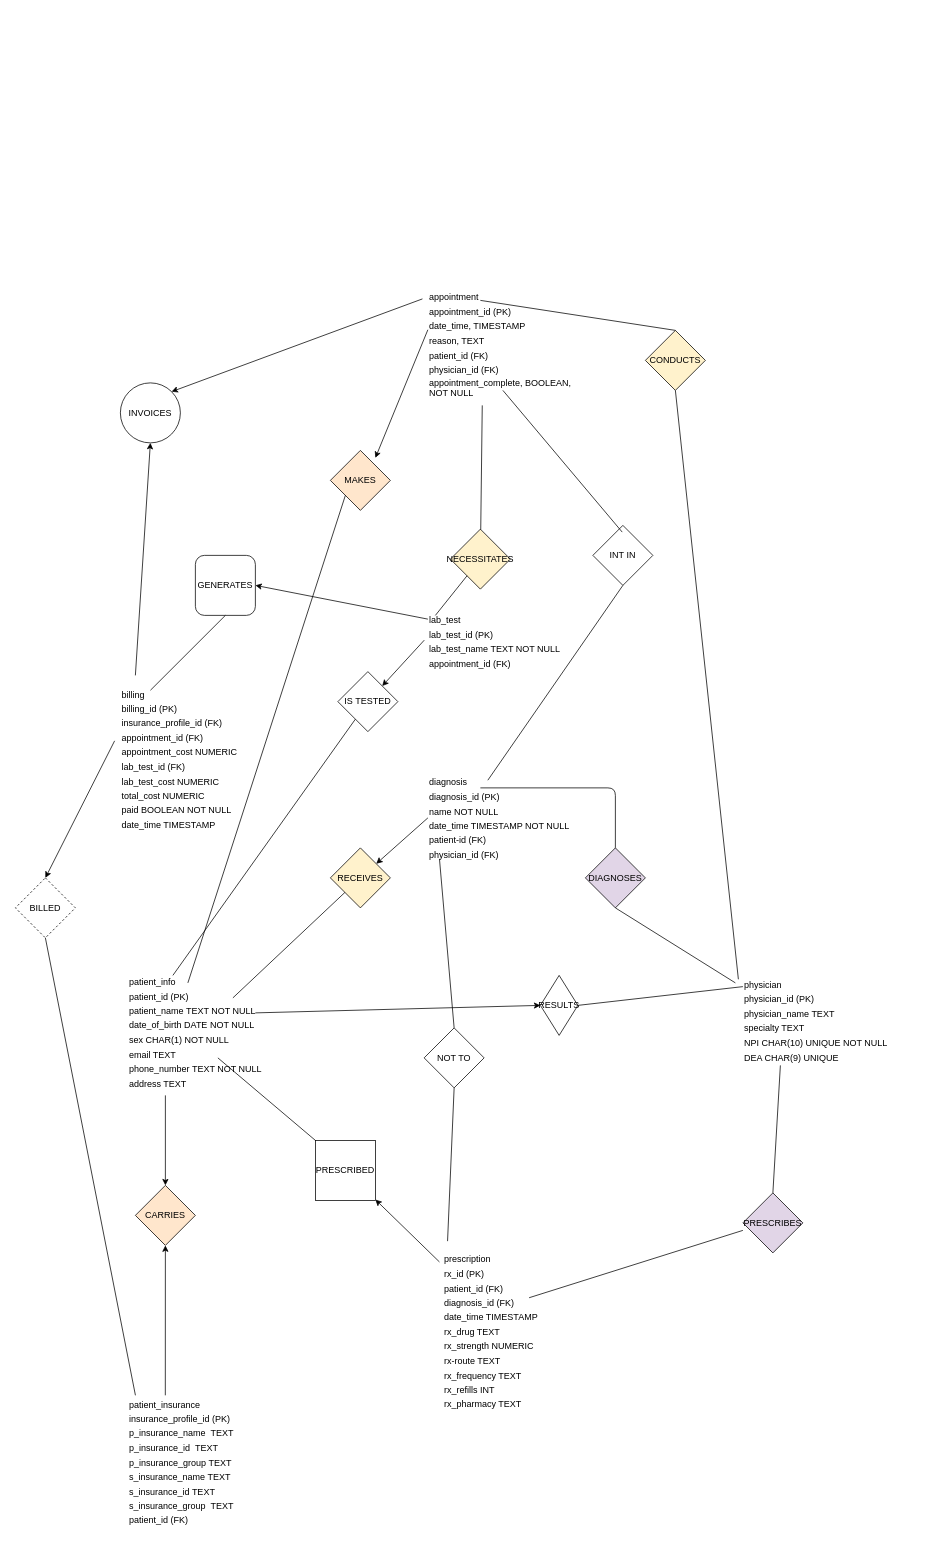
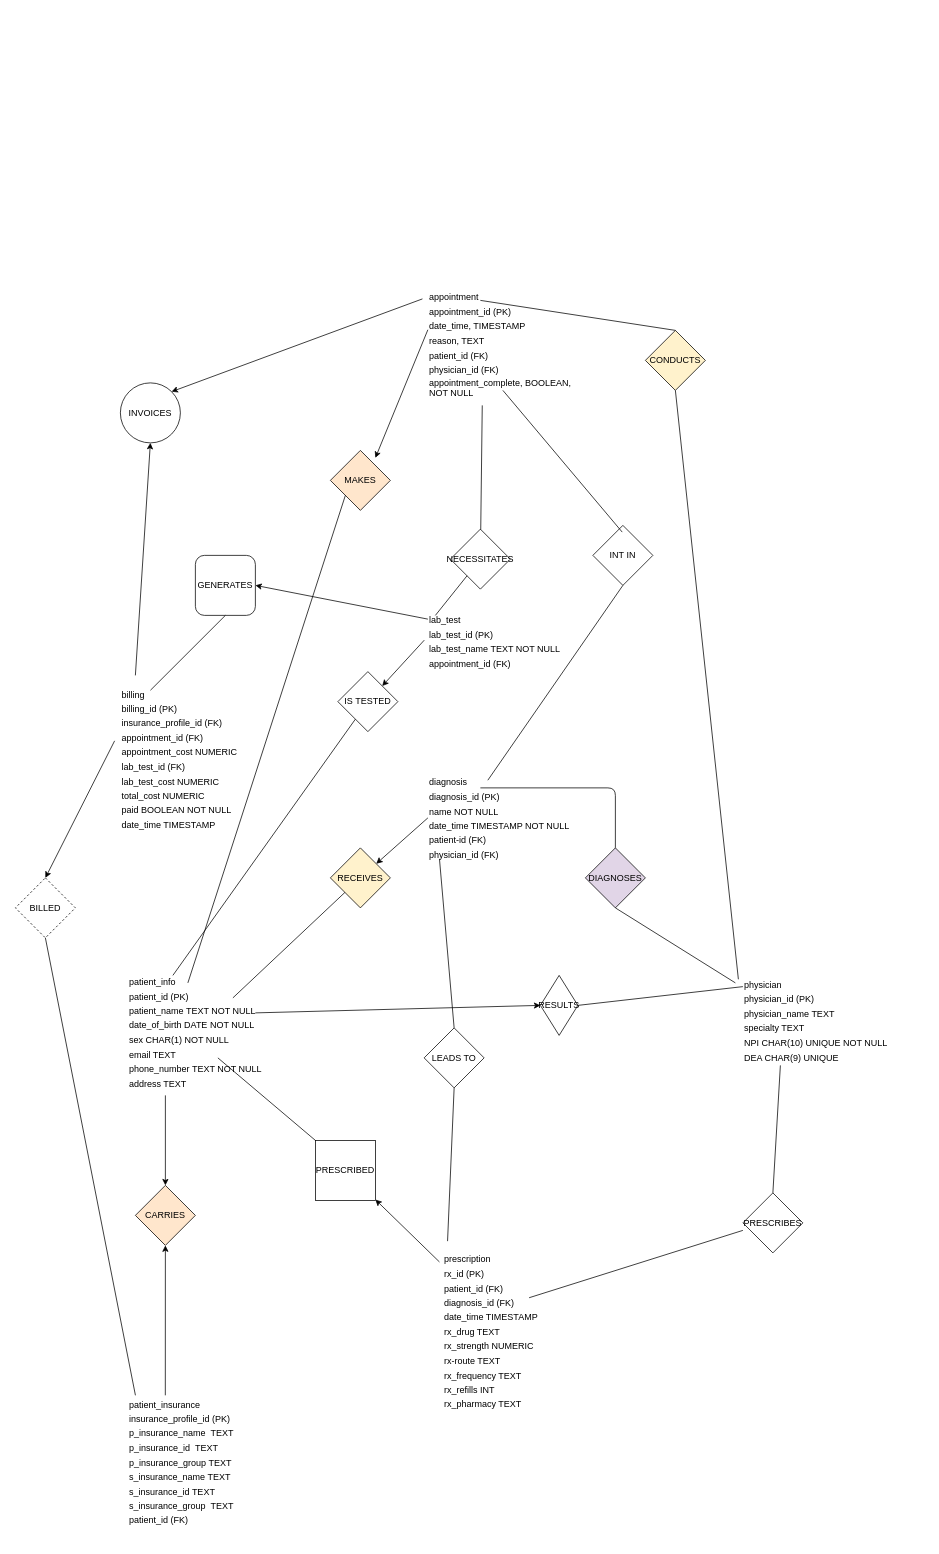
node "NECESSITATES": fillcolor #fff2cc -> #ffffff
node "NOT TO": label "NOT TO" -> "LEADS TO"
node "PRESCRIBES": fillcolor #e1d5e7 -> #ffffff
